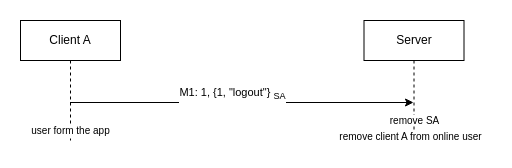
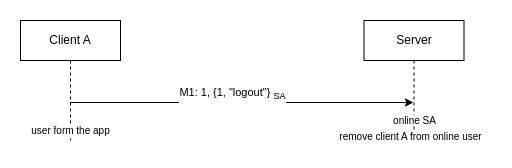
node "remove SA": label "remove SA" -> "online SA"
